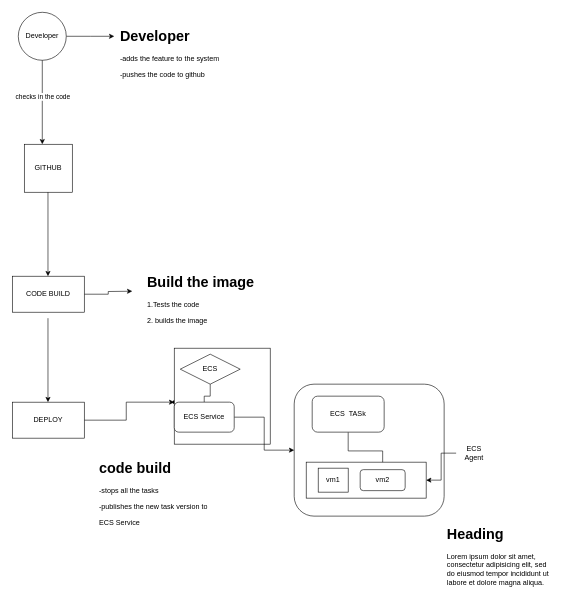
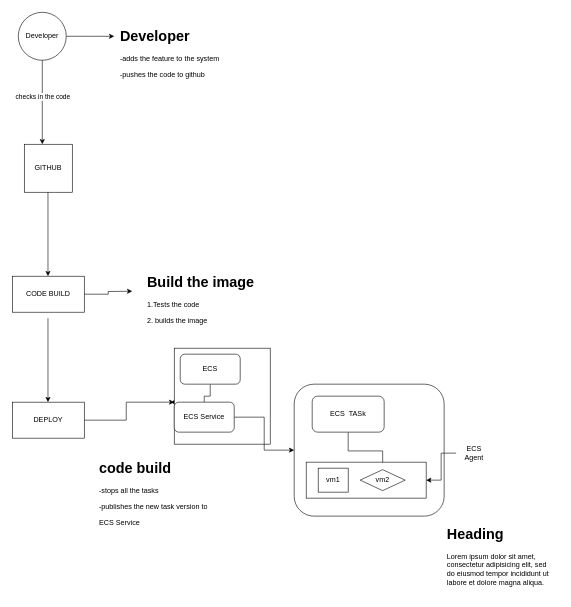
node "ECS": shape diamond -> rounded rectangle
node "vm2": shape rounded rectangle -> diamond
